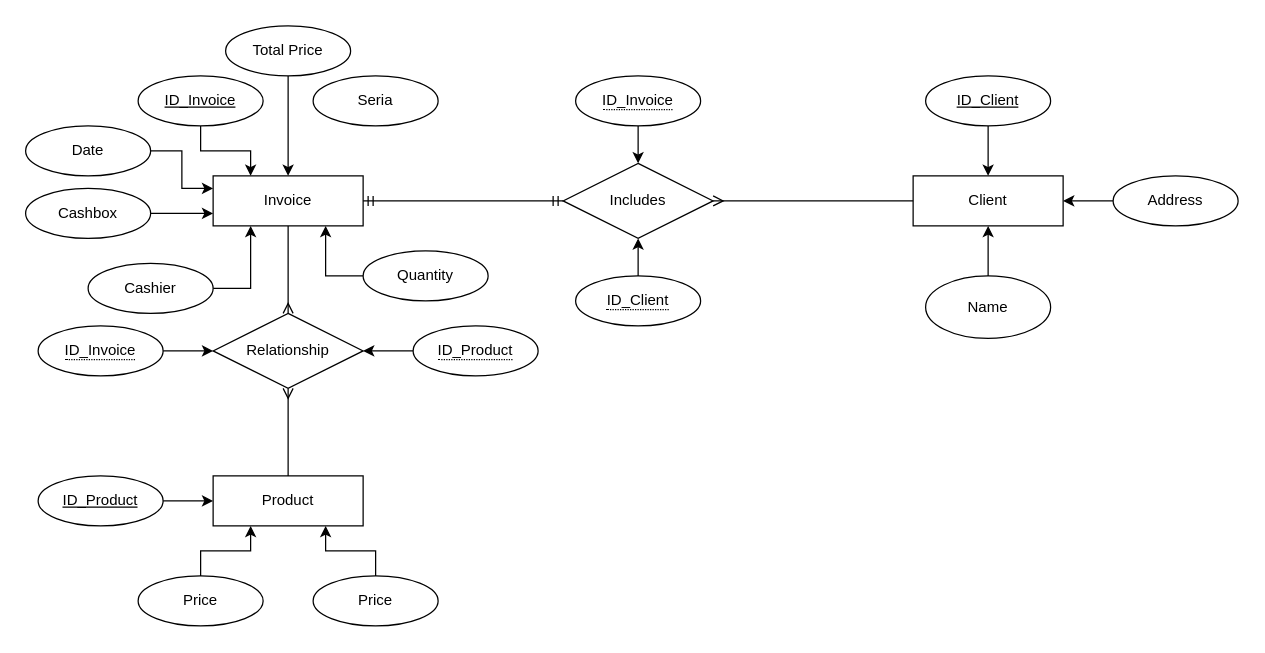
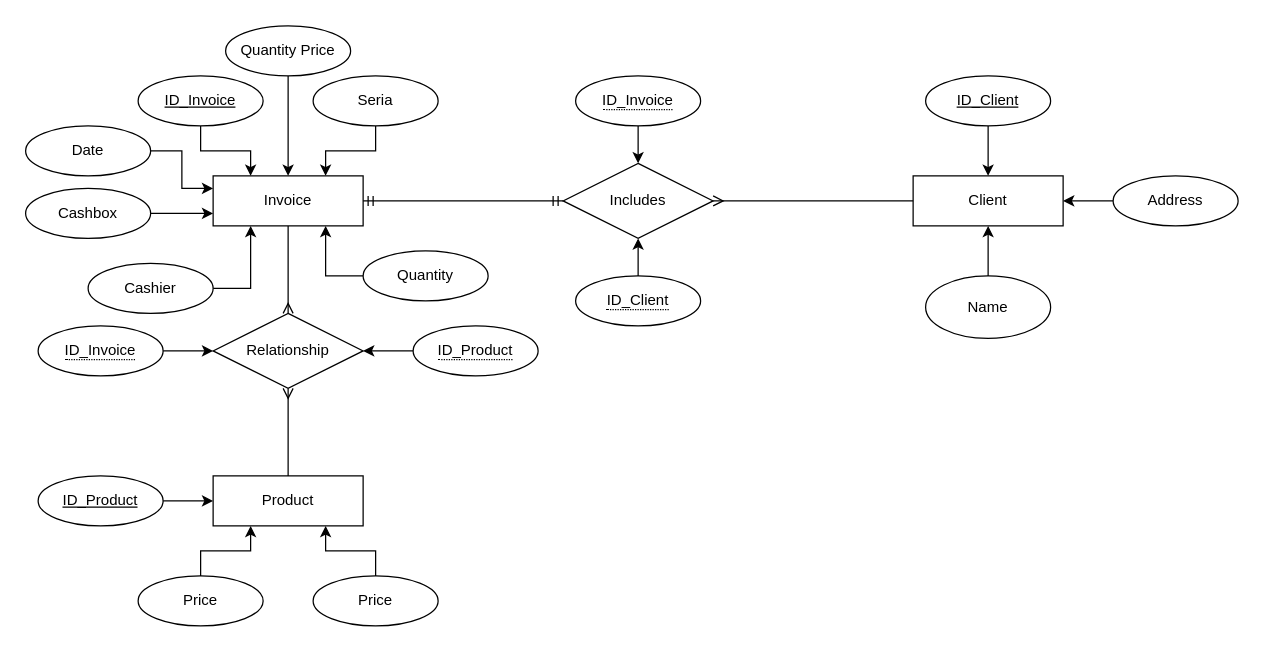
node "Total Price": label "Total Price" -> "Quantity Price"
edge "Seria" -> "Invoice": added
